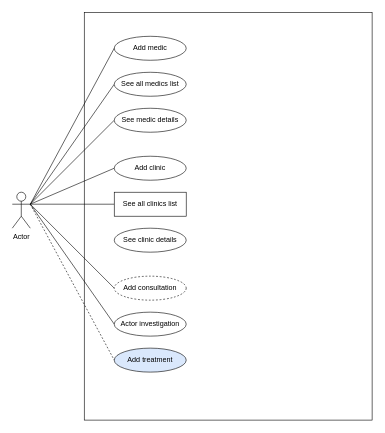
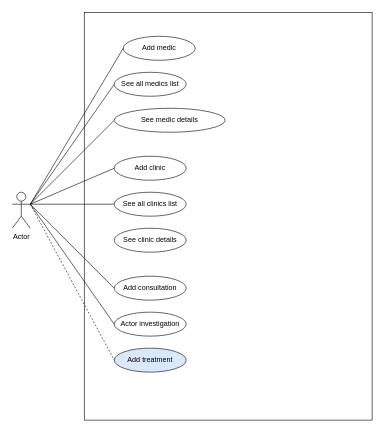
node "Add medic": moved (150, 48) -> (159, 48)
node "See medic details": size 72x24 -> 111x24
node "See all clinics list": shape rectangle -> ellipse
node "Add consultation": style dashed -> solid
